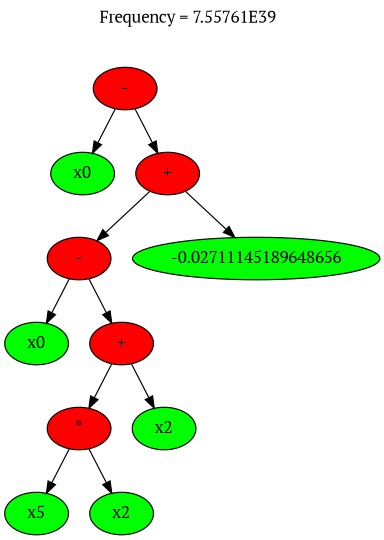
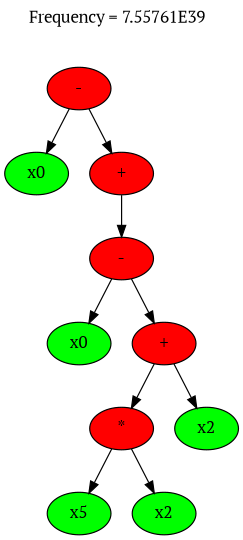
node "-0.02711145189648656": removed
